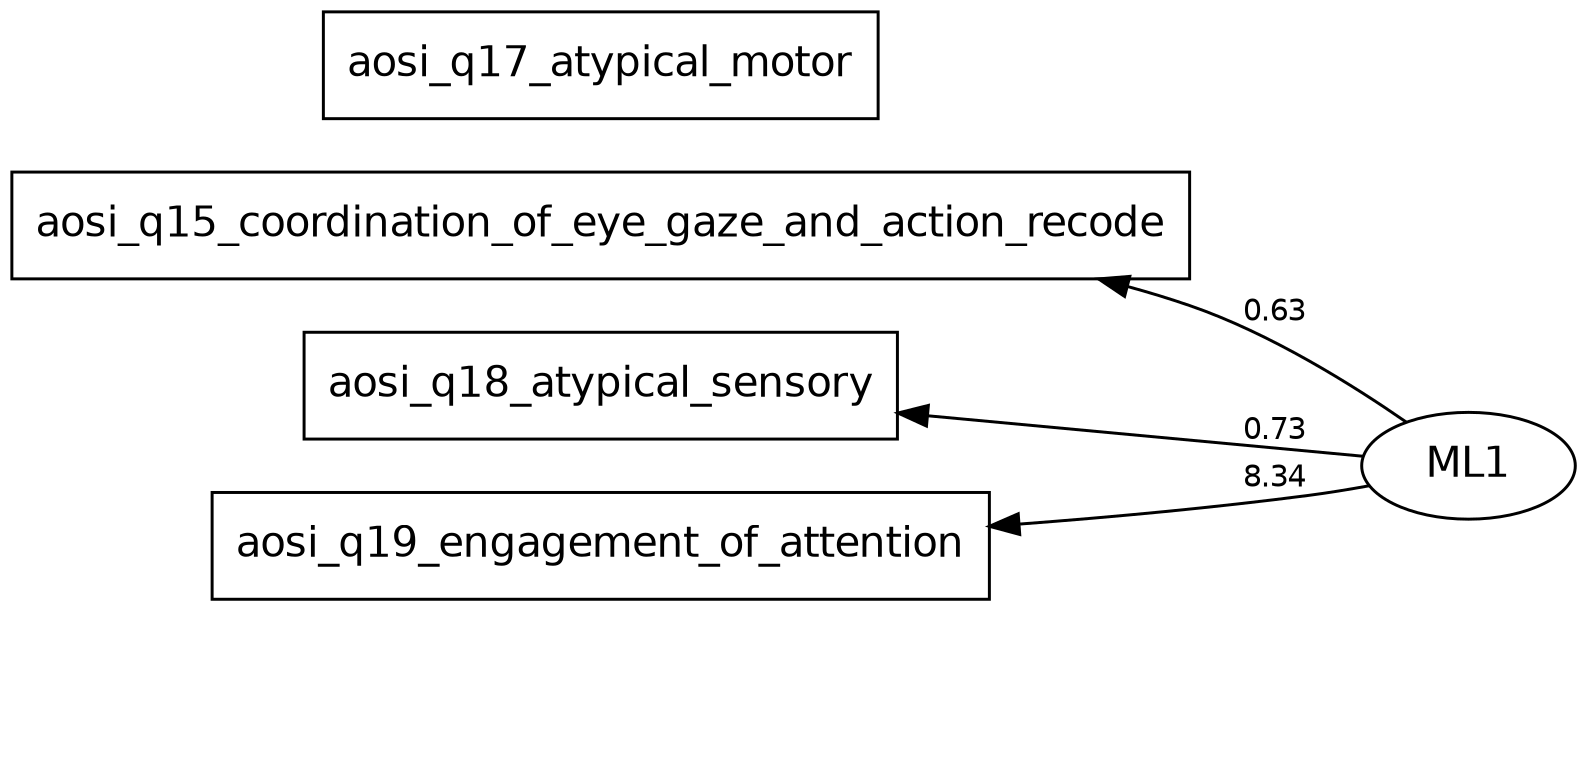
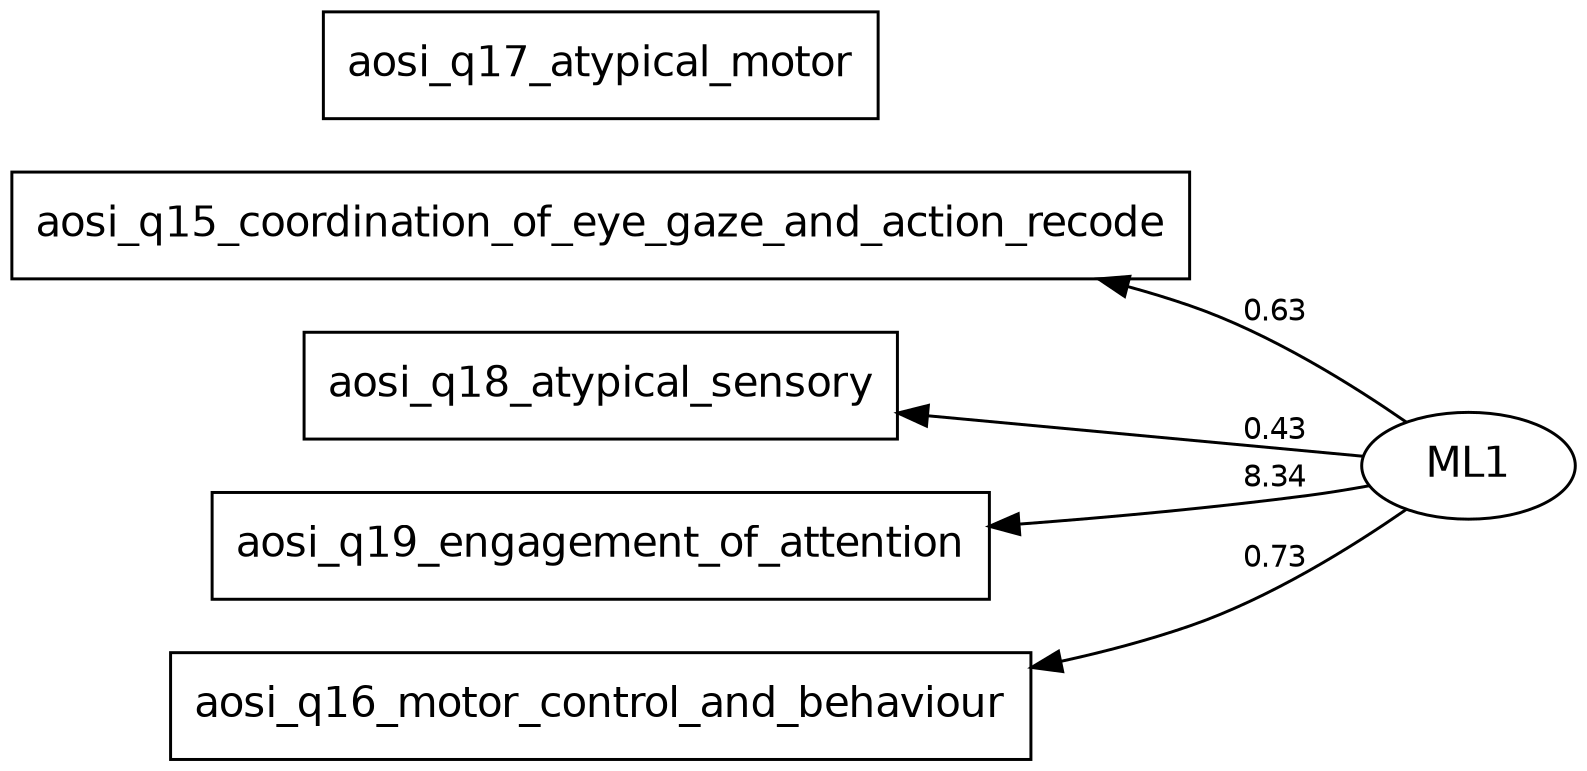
edge "ML1" -> "aosi_q18_atypical_sensory": label "0.73" -> "0.43"
node "aosi_q16_motor_control_and_behaviour": added
